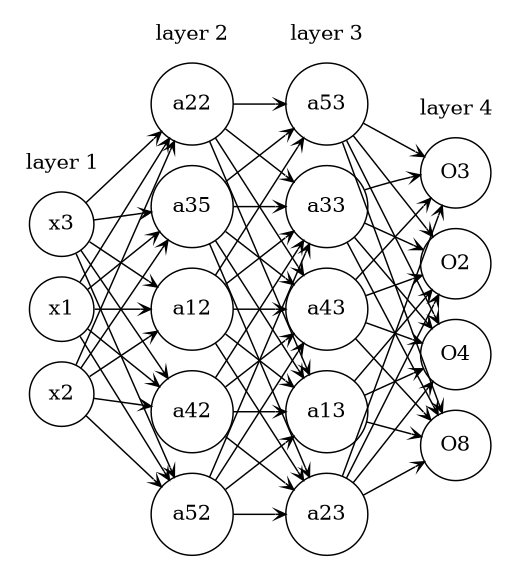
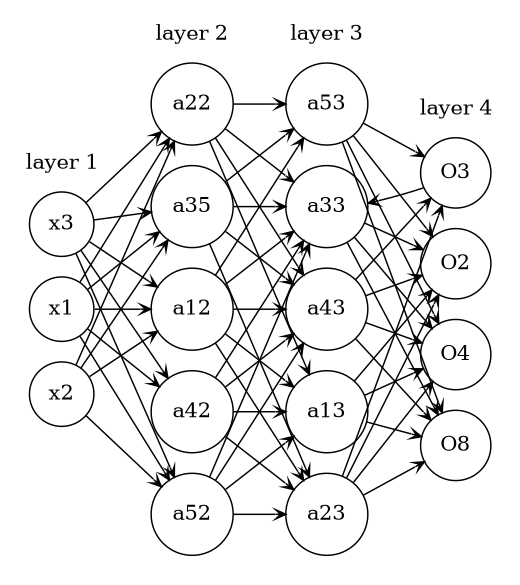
edge "a33" -> "O3": reversed
edge "a35" -> "a13": removed
edge "x2" -> "a42": removed
